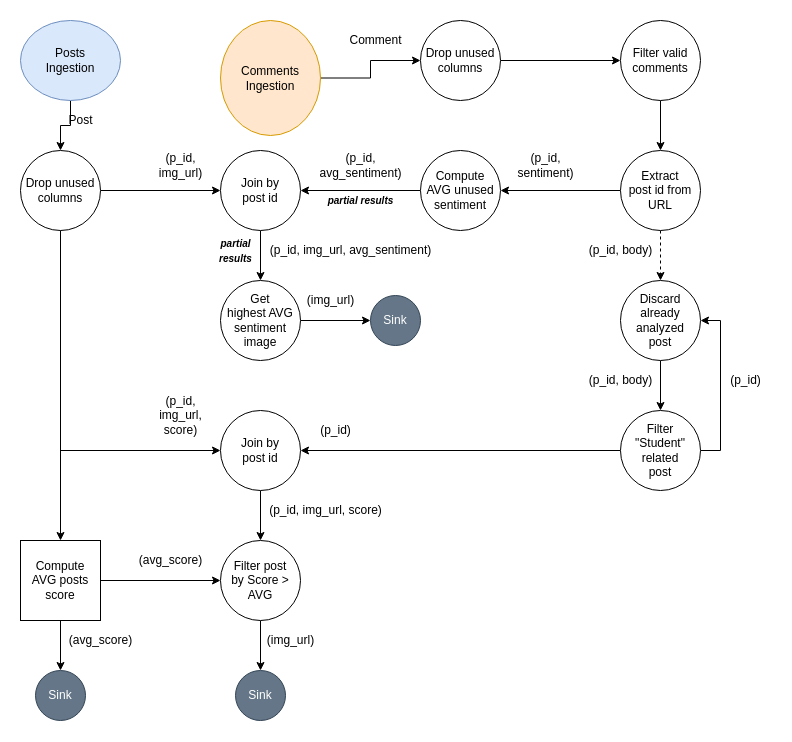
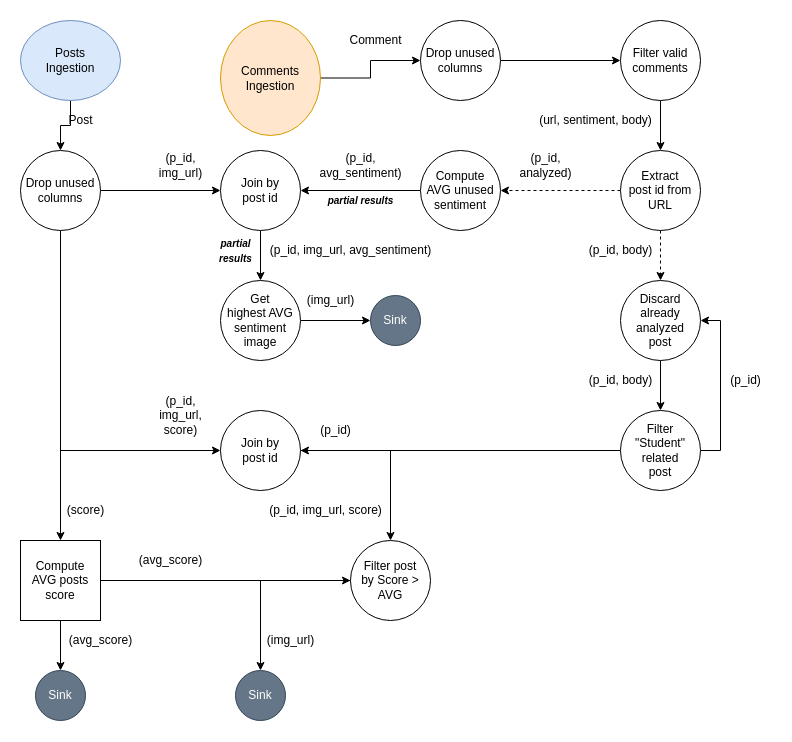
node "(url, sentiment, body)": added
node "(p_id, sentiment)": label "(p_id, sentiment)" -> "(p_id, analyzed)"
edge "Extract post id from URL" -> "Compute AVG unused sentiment": style solid -> dashed
node "(score)": added
node "Filter post by Score > AVG": moved (261, 581) -> (391, 581)
